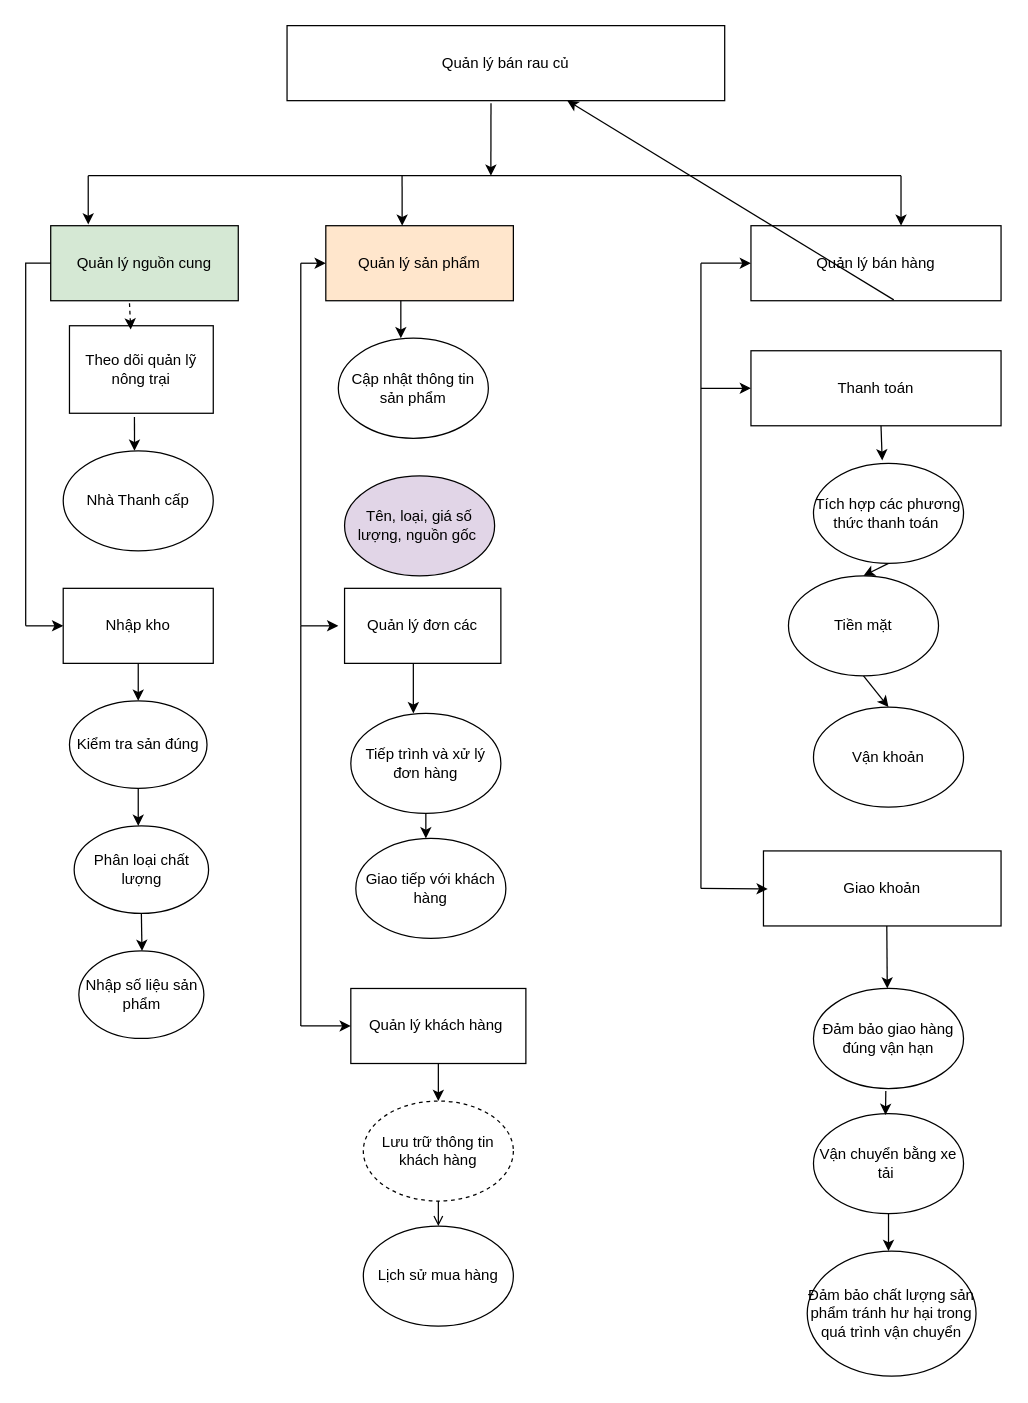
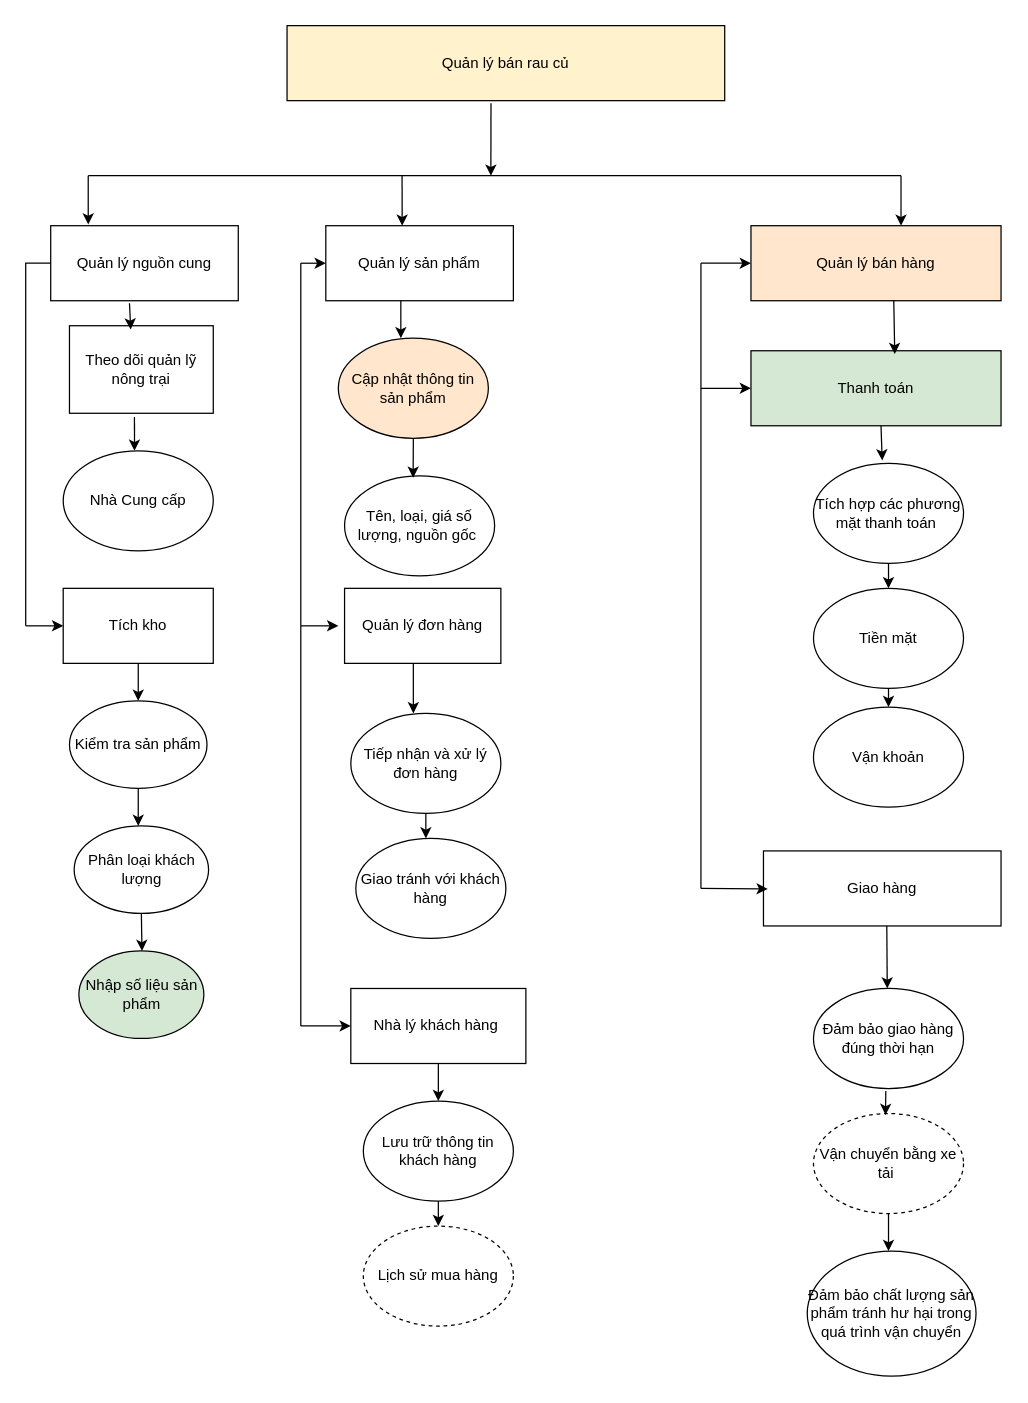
node "Quản lý bán rau củ": fillcolor #ffffff -> #fff2cc
edge "Quản lý bán hàng" -> "Quản lý bán rau củ": now "Quản lý bán hàng" -> "Thanh toán"
node "Quản lý nguồn cung": fillcolor #d5e8d4 -> #ffffff
node "Quản lý sản phẩm": fillcolor #ffe6cc -> #ffffff
node "Quản lý bán hàng": fillcolor #ffffff -> #ffe6cc
edge "Quản lý nguồn cung" -> "Theo dõi quản lỹ nông trại": style dashed -> solid
node "Cập nhật thông tin sản phẩm": fillcolor #ffffff -> #ffe6cc
node "Thanh toán": fillcolor #ffffff -> #d5e8d4
edge "Cập nhật thông tin sản phẩm" -> "Tên, loại, giá số lượng, nguồn gốc": added
node "Nhà Thanh cấp": label "Nhà Thanh cấp" -> "Nhà Cung cấp"
node "Tích hợp các phương thức thanh toán": label "Tích hợp các phương thức thanh toán" -> "Tích hợp các phương mặt thanh toán"
node "Tên, loại, giá số lượng, nguồn gốc": fillcolor #e1d5e7 -> #ffffff
node "Nhập kho": label "Nhập kho" -> "Tích kho"
node "Quản lý đơn các": label "Quản lý đơn các" -> "Quản lý đơn hàng"
node "Tiền mặt": moved (863, 626) -> (888, 638)
node "Kiểm tra sản đúng": label "Kiểm tra sản đúng" -> "Kiểm tra sản phẩm"
node "Tiếp trình và xử lý đơn hàng": label "Tiếp trình và xử lý đơn hàng" -> "Tiếp nhận và xử lý đơn hàng"
node "Phân loại chất lượng": label "Phân loại chất lượng" -> "Phân loại khách lượng"
node "Giao tiếp với khách hàng": label "Giao tiếp với khách hàng" -> "Giao tránh với khách hàng"
node "Giao khoản": label "Giao khoản" -> "Giao hàng"
node "Nhập số liệu sản phẩm": fillcolor #ffffff -> #d5e8d4
node "Quản lý khách hàng": label "Quản lý khách hàng" -> "Nhà lý khách hàng"
node "Đảm bảo giao hàng đúng vận hạn": label "Đảm bảo giao hàng đúng vận hạn" -> "Đảm bảo giao hàng đúng thời hạn"
node "Lưu trữ thông tin khách hàng": style dashed -> solid
node "Vận chuyển bằng xe tải": style solid -> dashed
edge "Lưu trữ thông tin khách hàng" -> "Lịch sử mua hàng": arrowhead open -> classic
node "Lịch sử mua hàng": style solid -> dashed
